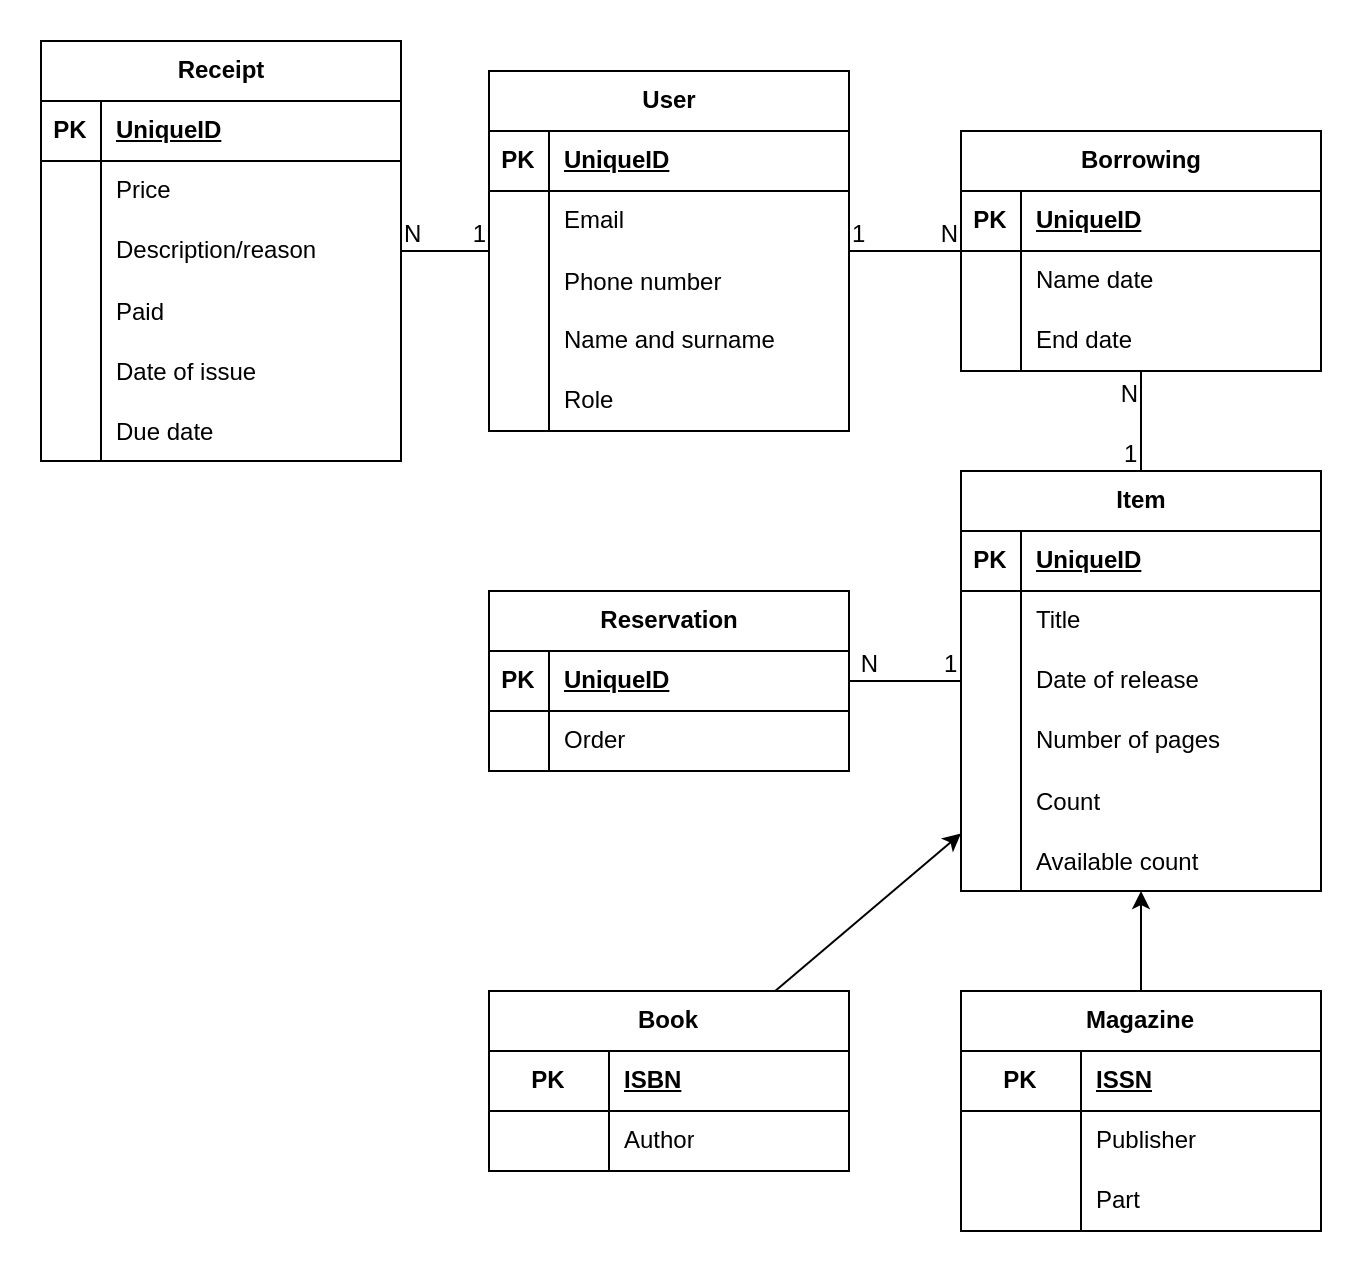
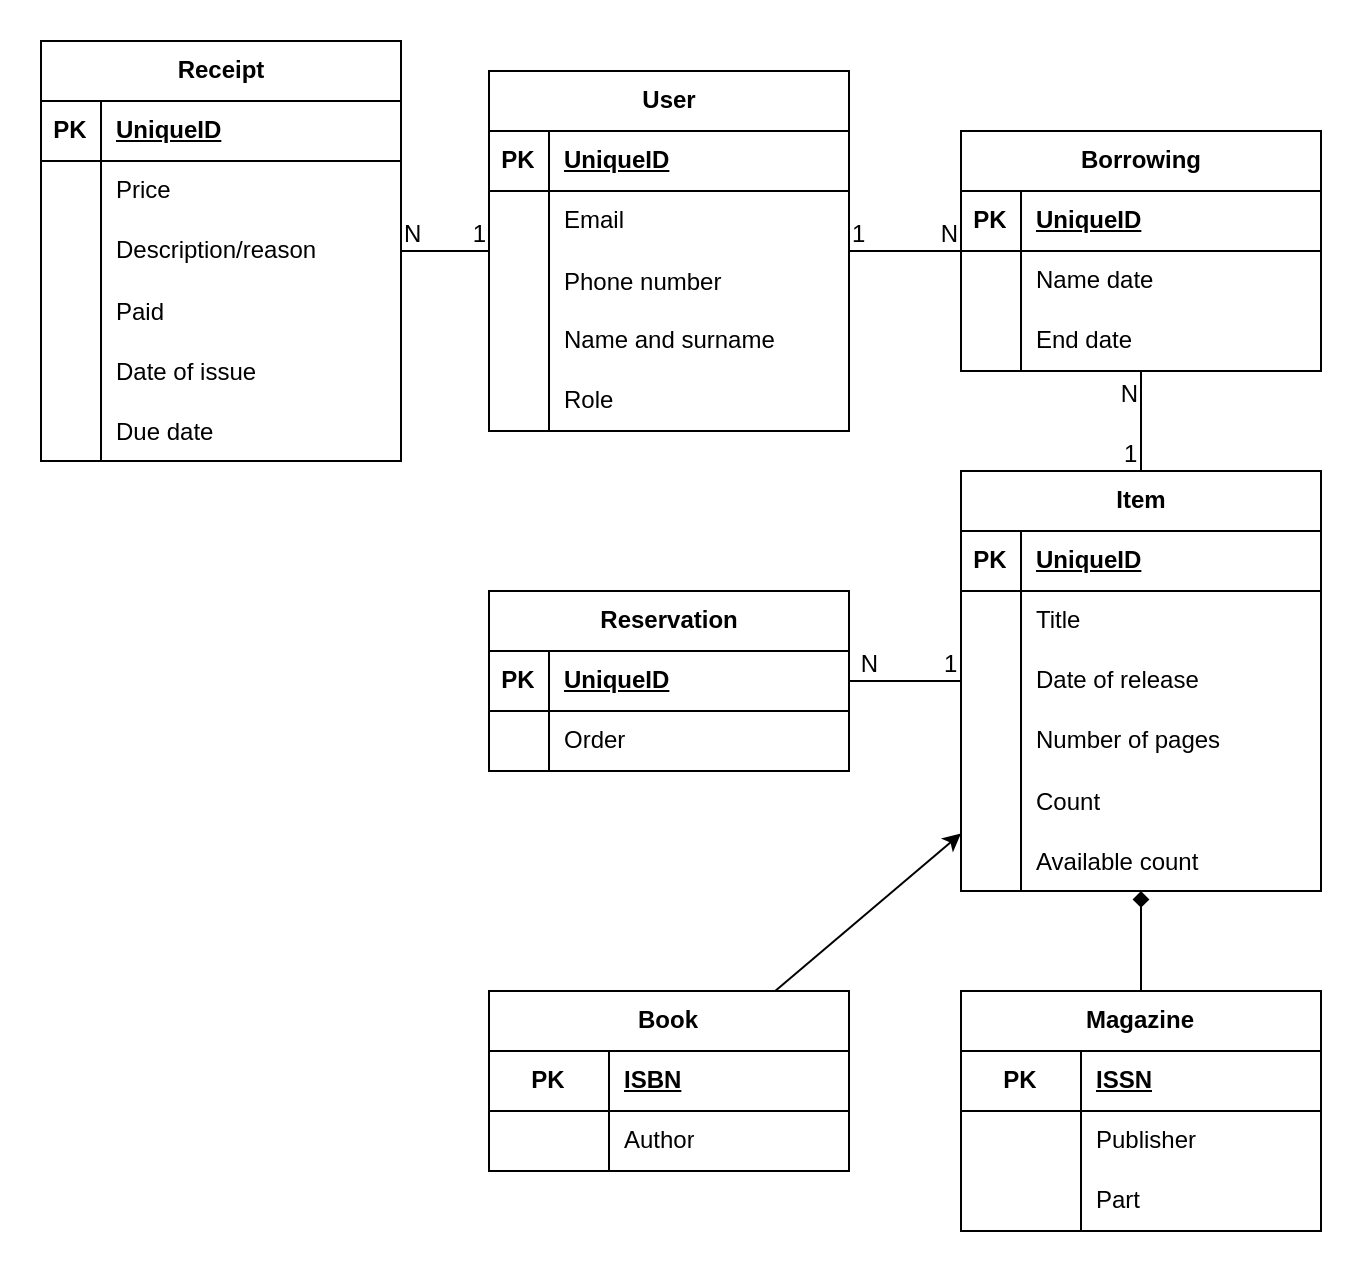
edge "Magazine" -> "Item": arrowhead classic -> diamond
